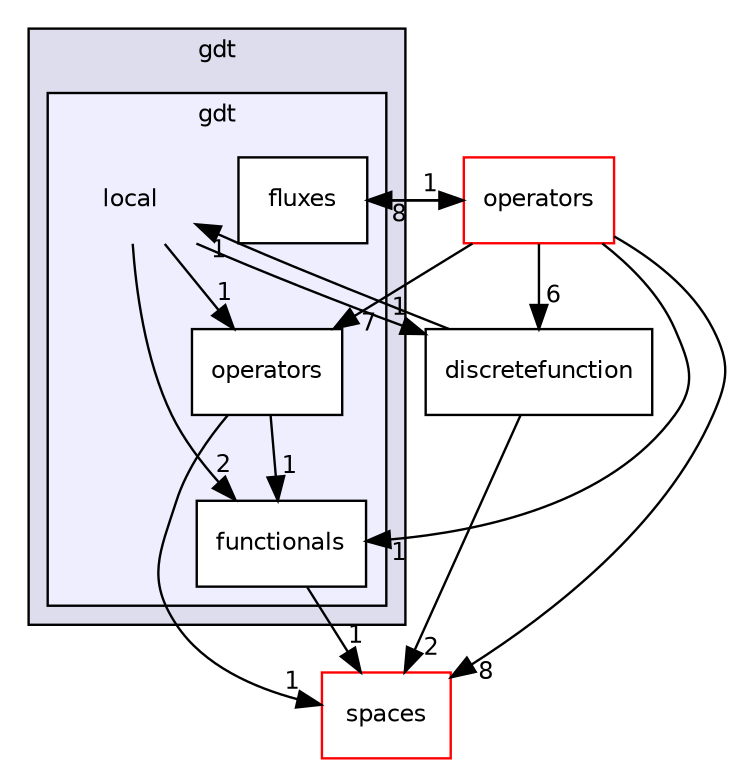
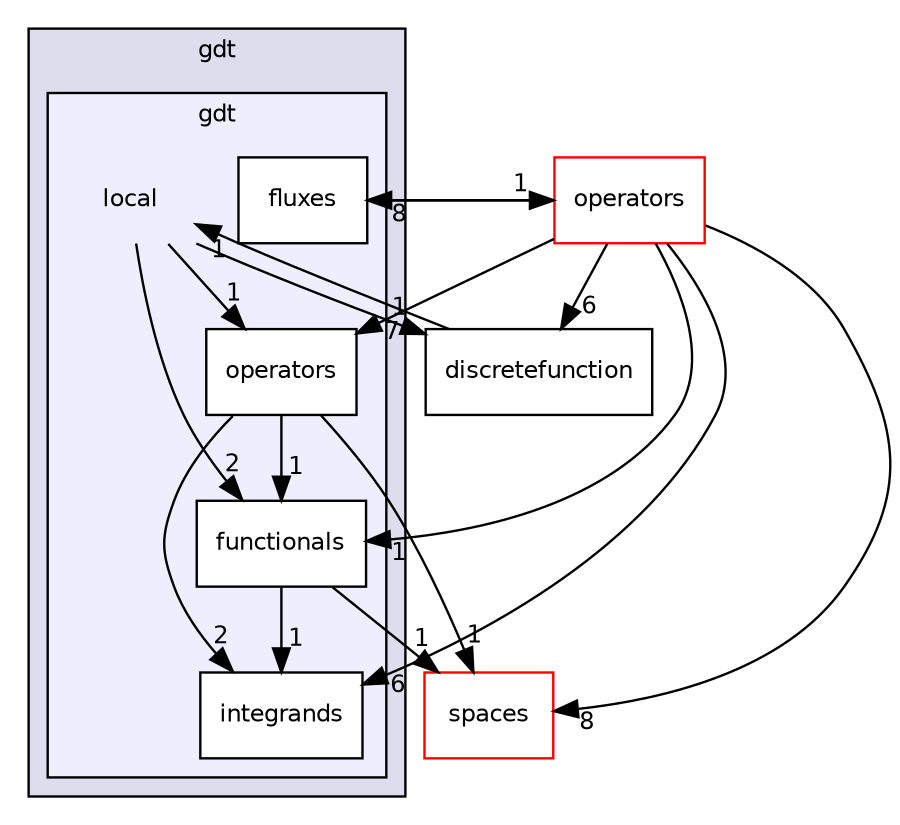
edge "discretefunction" -> "spaces": removed
node "integrands": added
